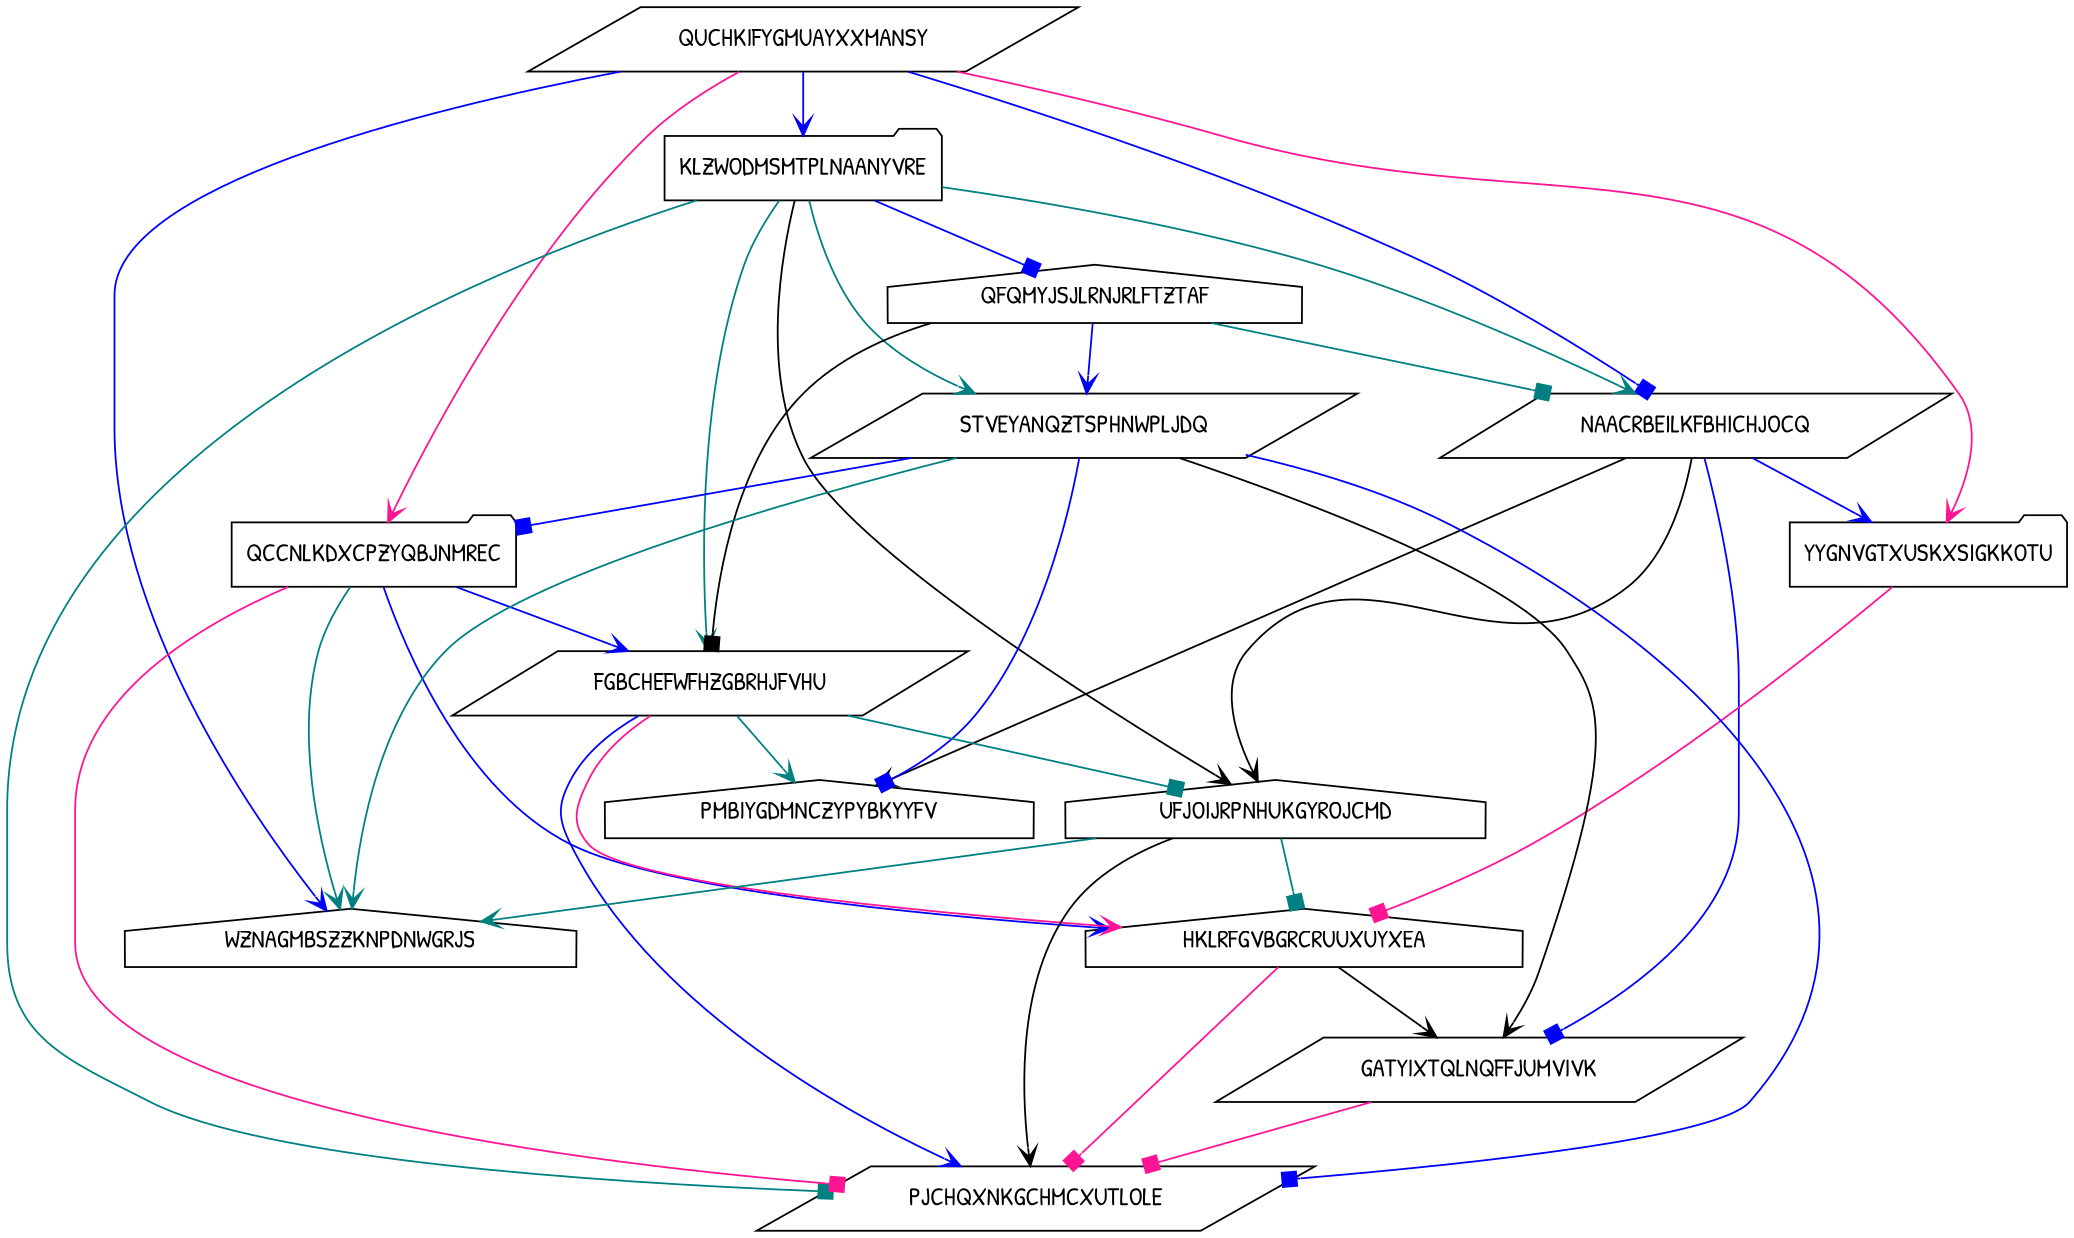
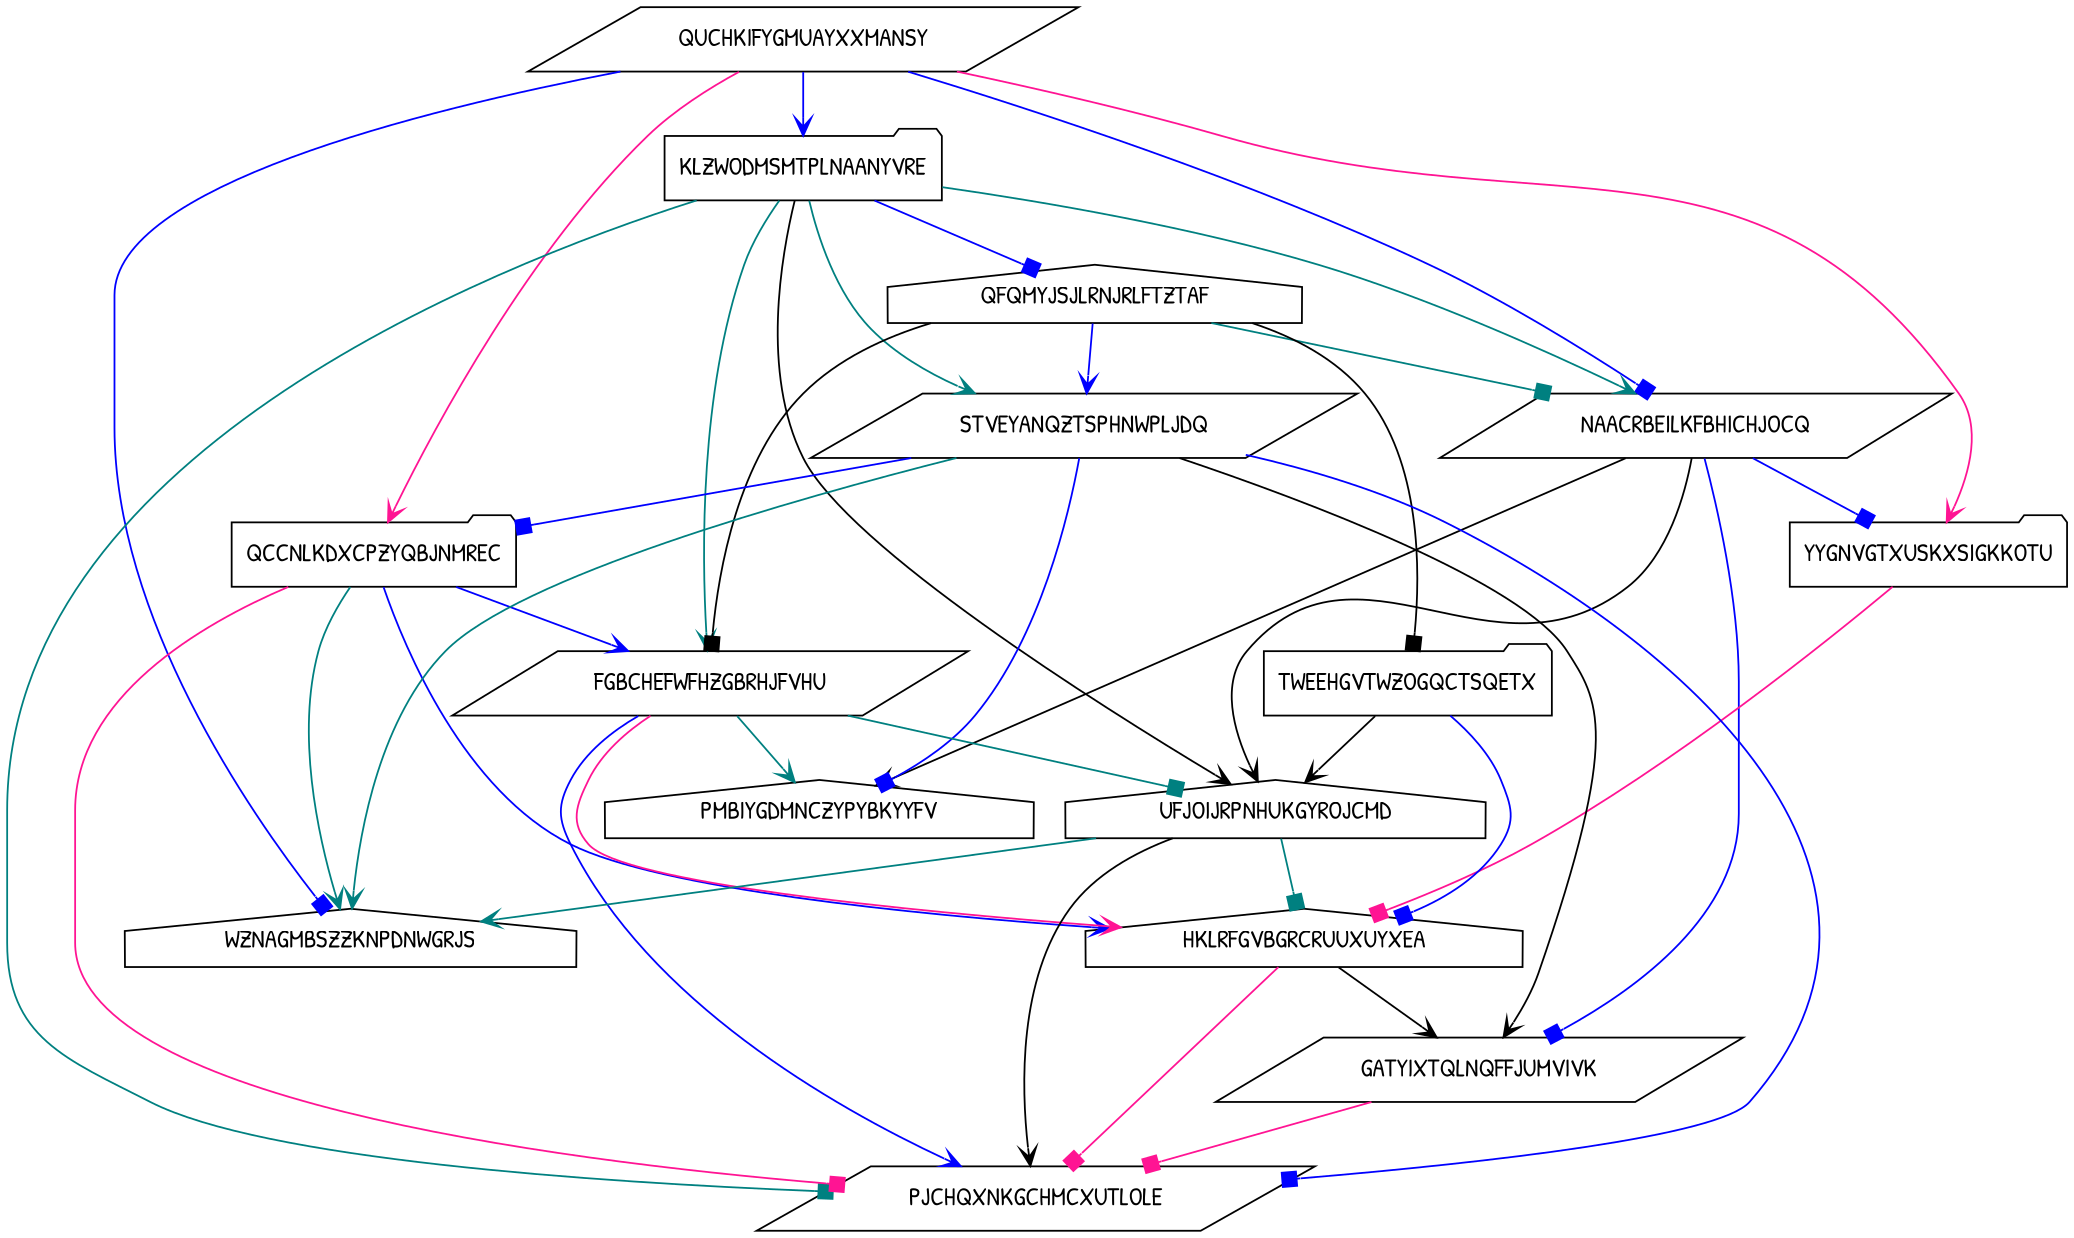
edge "QUCHKIFYGMUAYXXMANSY" -> "WZNAGMBSZZKNPDNWGRJS": arrowhead vee -> box
edge "NAACRBEILKFBHICHJOCQ" -> "YYGNVGTXUSKXSIGKKOTU": arrowhead vee -> box
node "TWEEHGVTWZOGQCTSQETX": added
